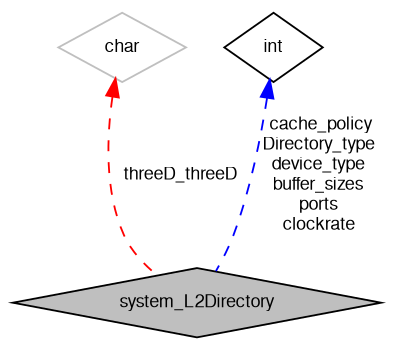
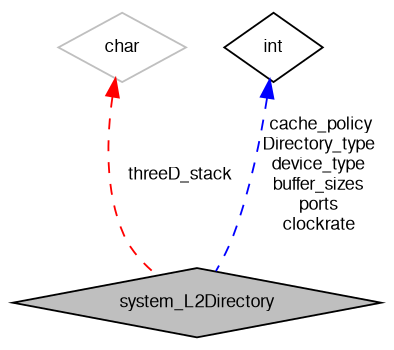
edge "system_L2Directory" -> "char": label " threeD_threeD" -> " threeD_stack"
